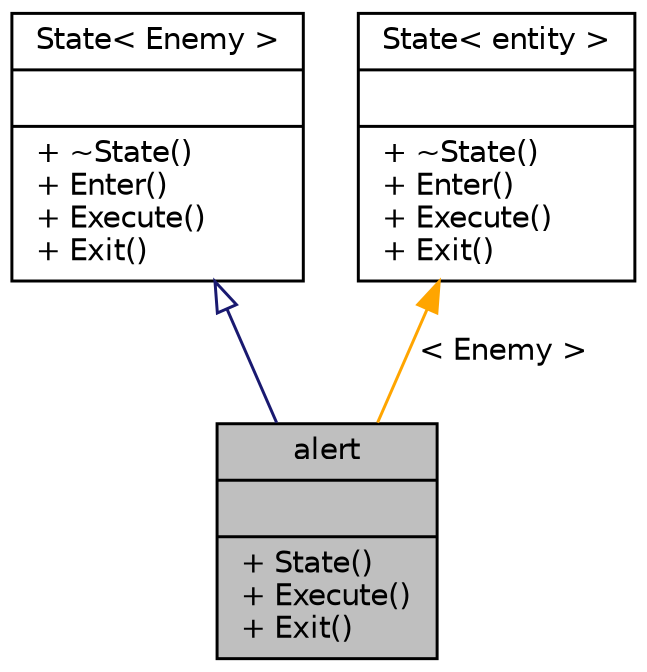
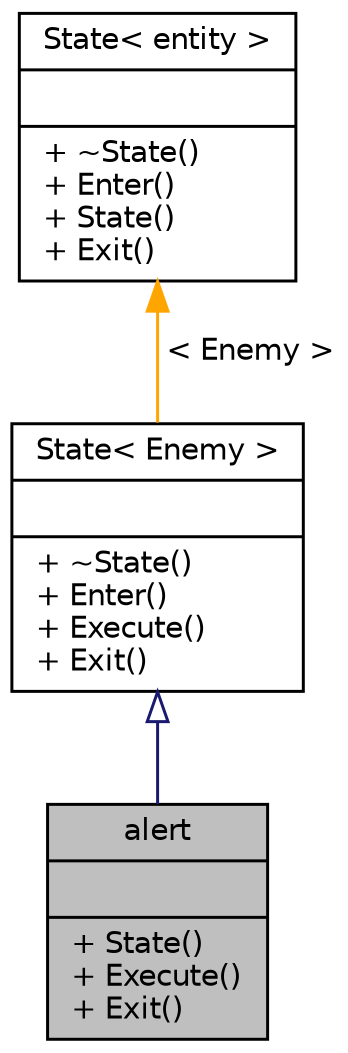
node "State< entity >": text "+ Execute()" -> "+ State()"
edge "alert" -> "State< entity >": now "State< Enemy >" -> "State< entity >"
